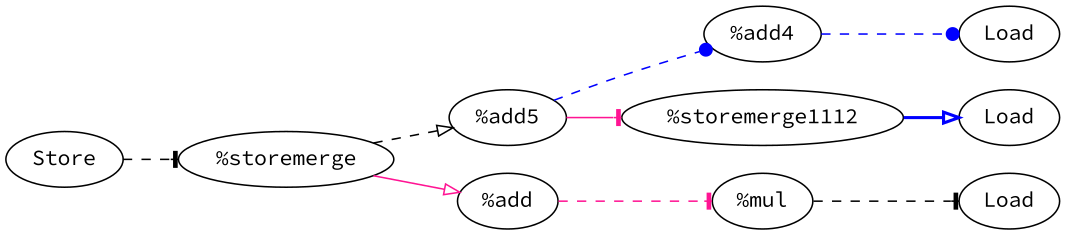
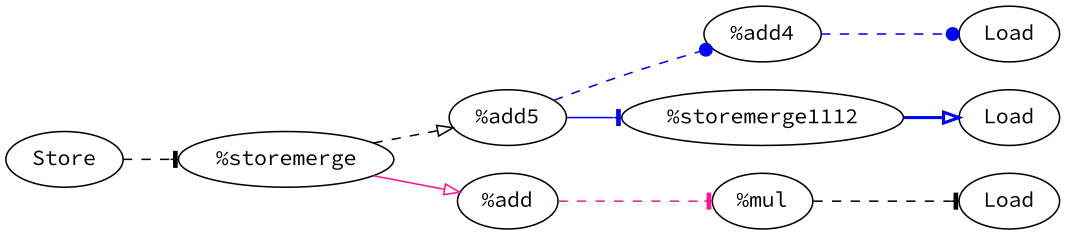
edge "%add5" -> "%storemerge1112": color deeppink -> blue
